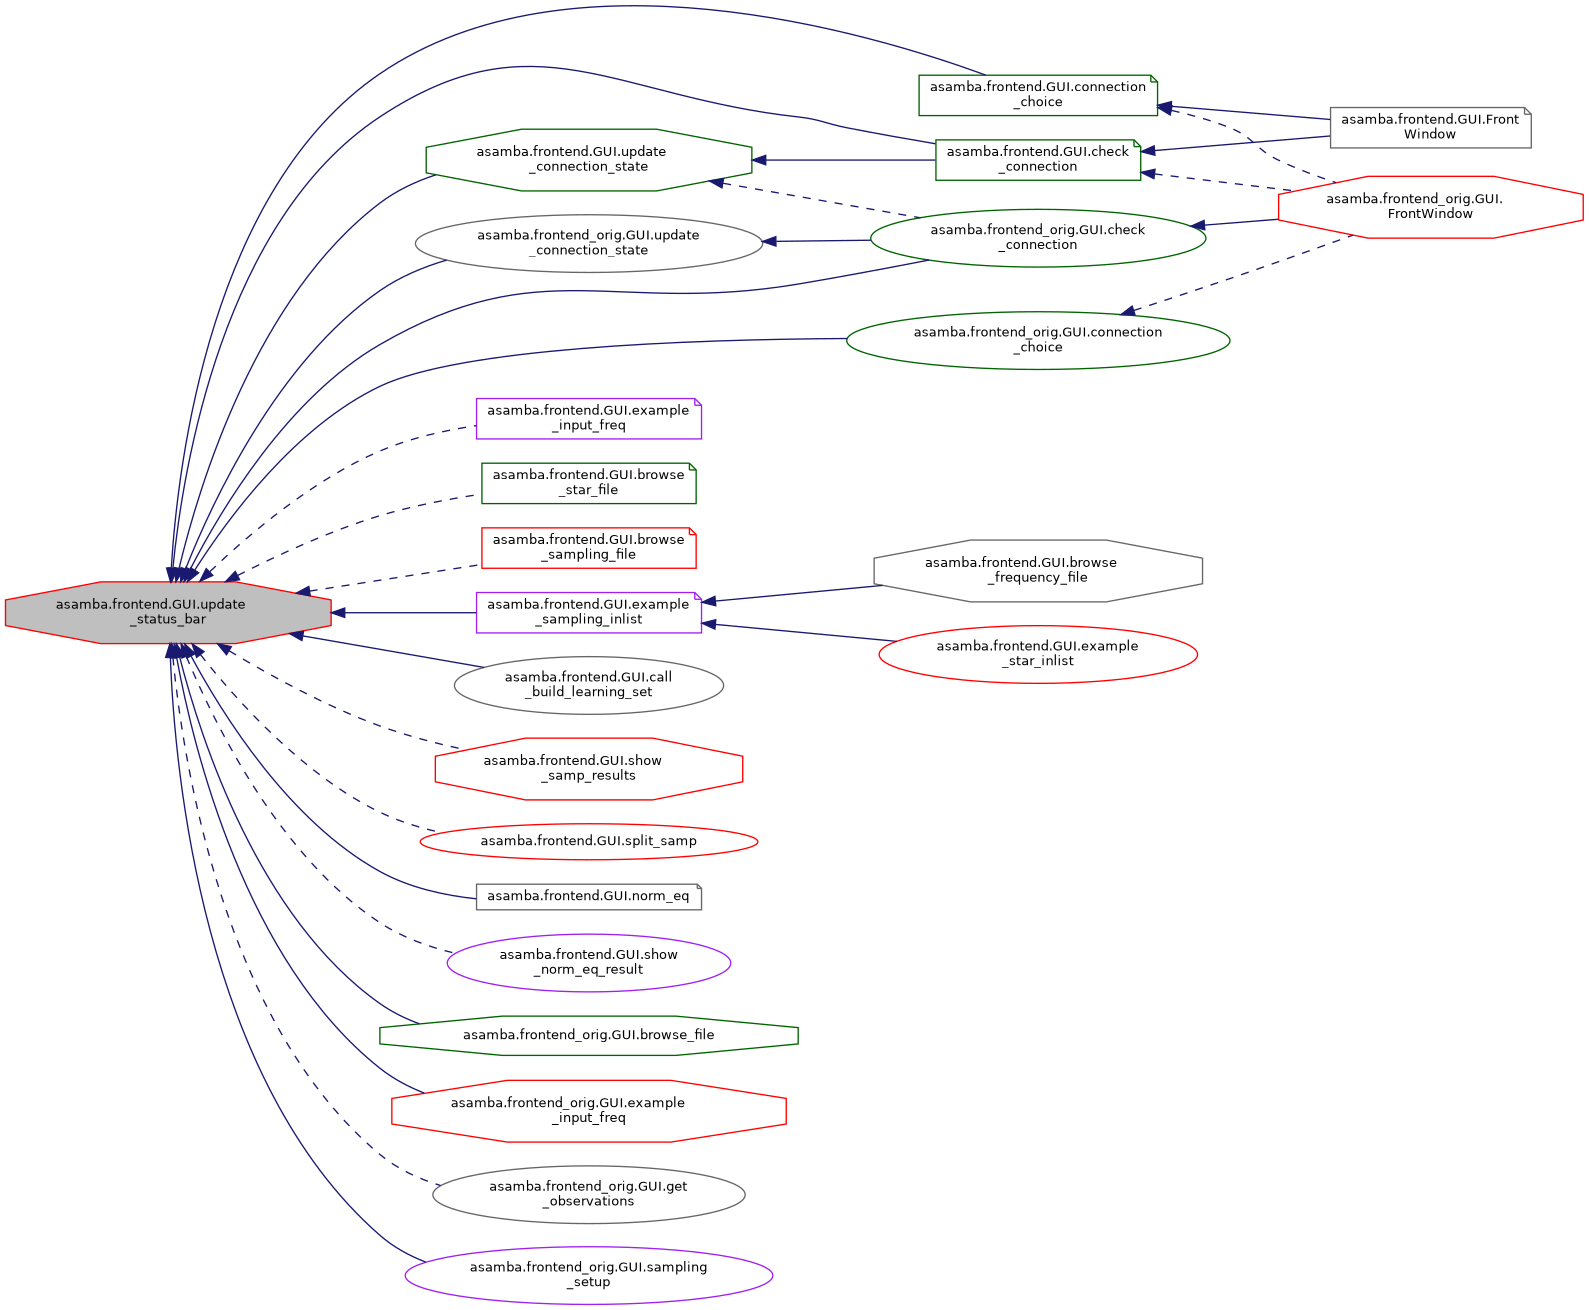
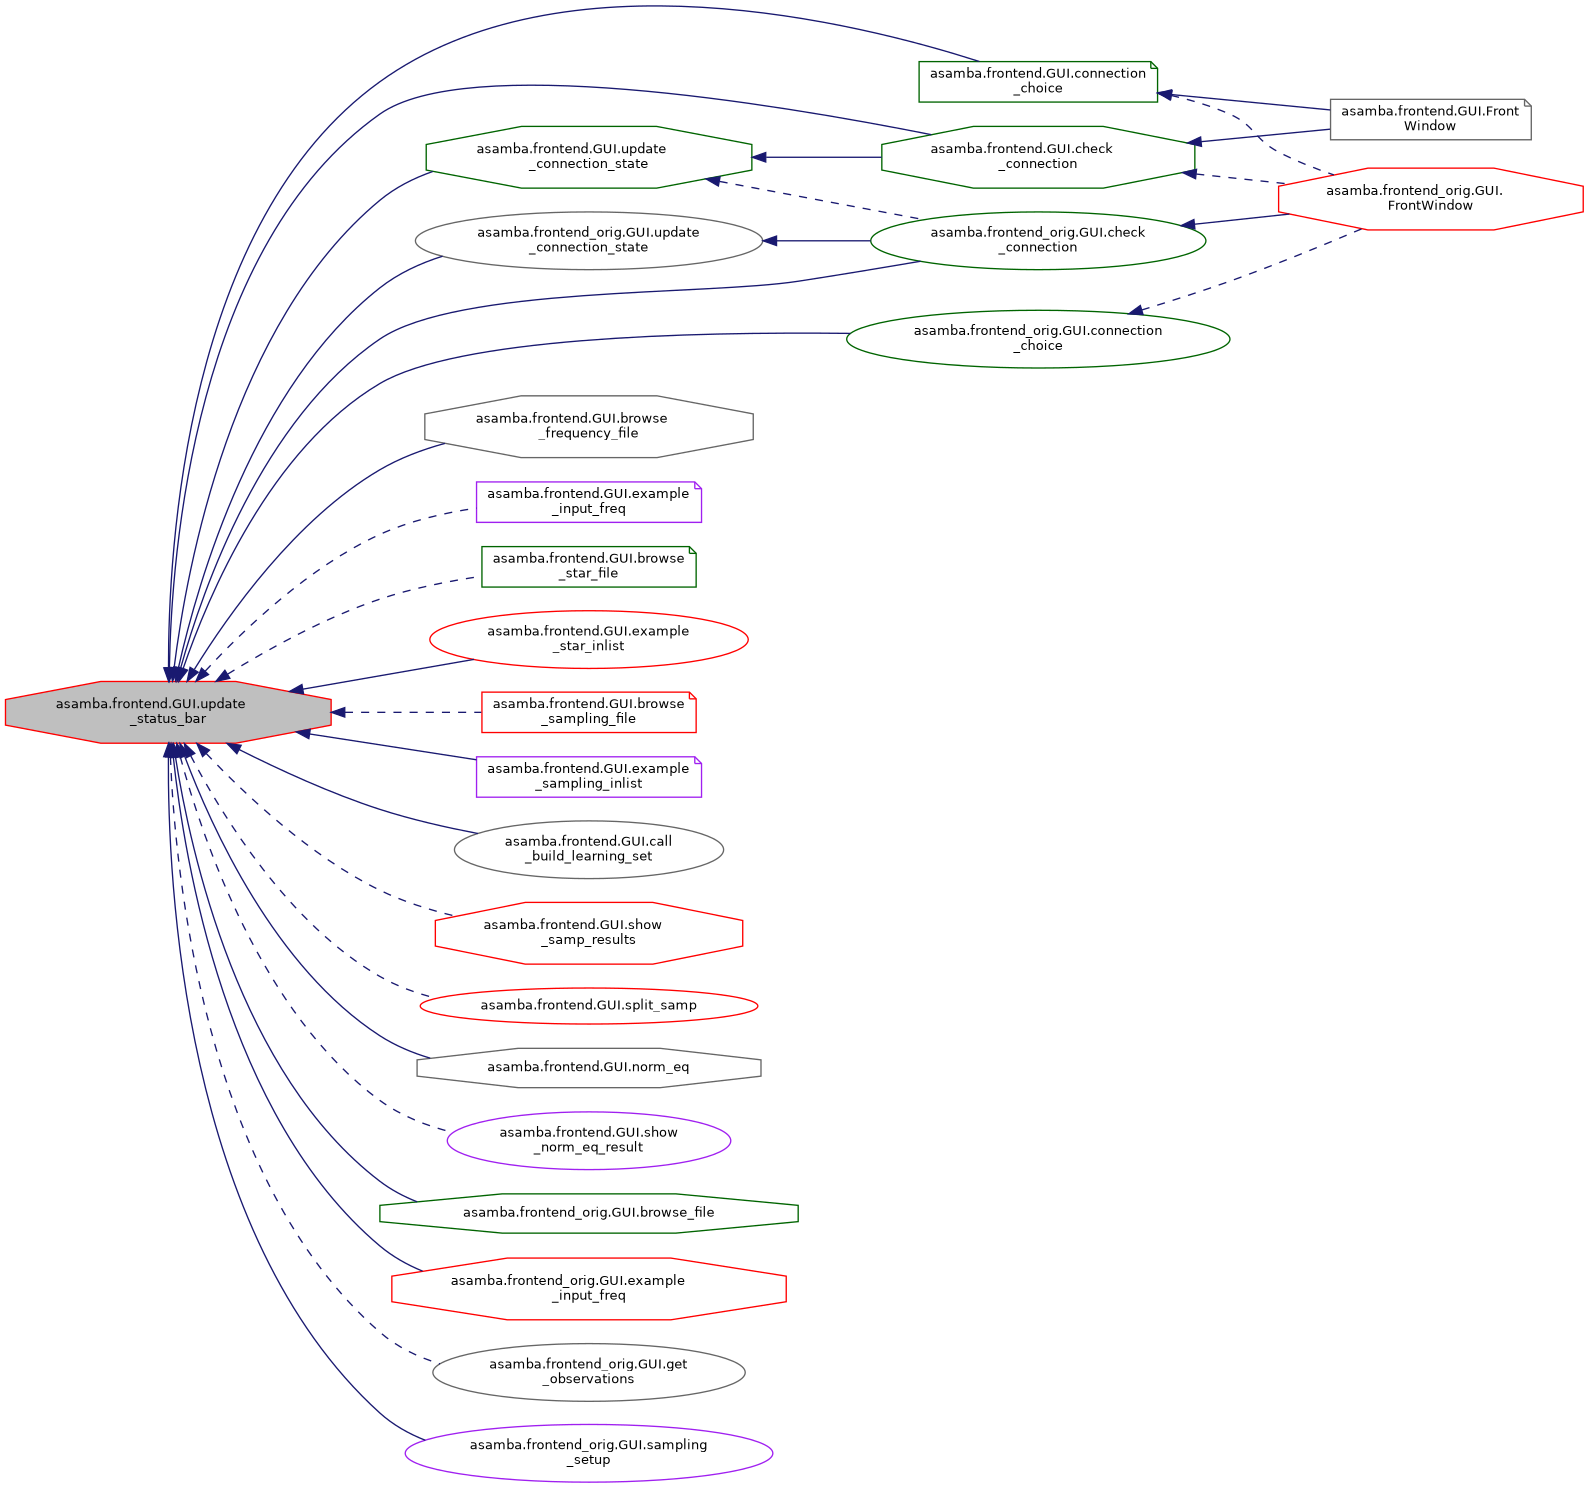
node "asamba.frontend.GUI.check _connection": shape note -> octagon
edge "asamba.frontend.GUI.browse _frequency_file" -> "asamba.frontend.GUI.example _sampling_inlist": now "asamba.frontend.GUI.browse _frequency_file" -> "asamba.frontend.GUI.update _status_bar"
edge "asamba.frontend.GUI.example _star_inlist" -> "asamba.frontend.GUI.example _sampling_inlist": now "asamba.frontend.GUI.example _star_inlist" -> "asamba.frontend.GUI.update _status_bar"
node "asamba.frontend.GUI.norm_eq": shape note -> octagon
